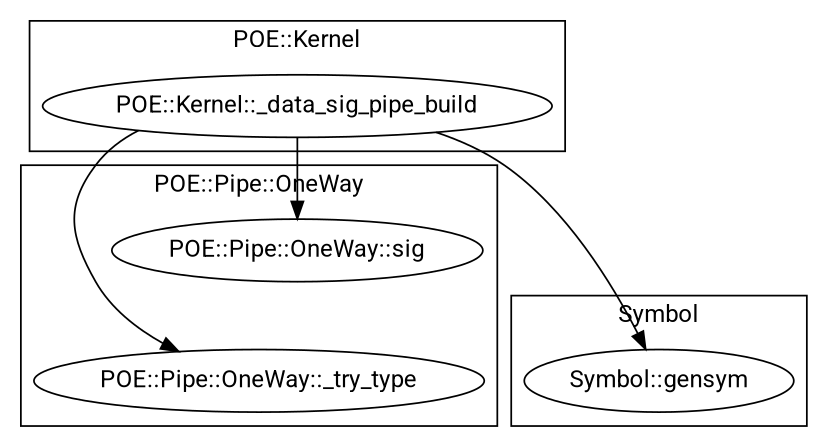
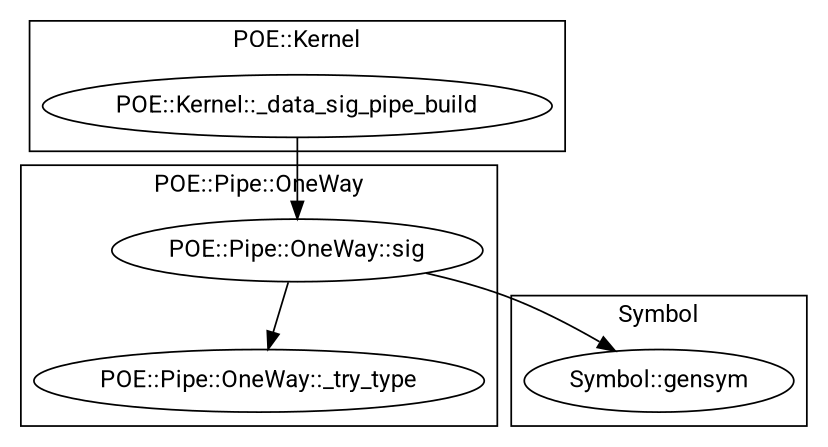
edge "POE::Kernel::_data_sig_pipe_build" -> "Symbol::gensym": now "POE::Pipe::OneWay::sig" -> "Symbol::gensym"
edge "POE::Kernel::_data_sig_pipe_build" -> "POE::Pipe::OneWay::_try_type": now "POE::Pipe::OneWay::sig" -> "POE::Pipe::OneWay::_try_type"
